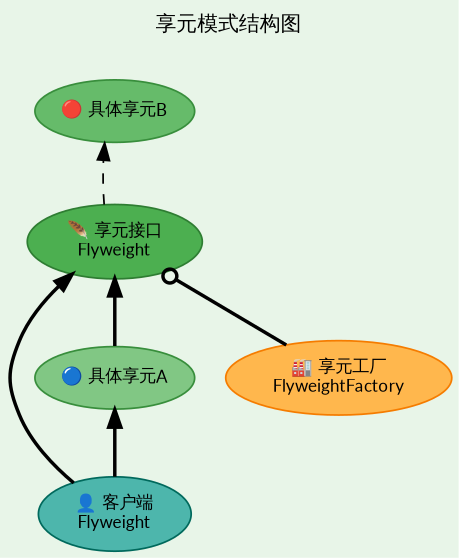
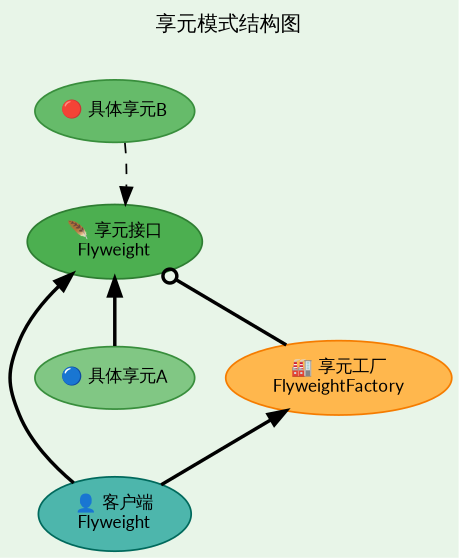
edge "🪶 享元接口 Flyweight" -> "🔴 具体享元B": reversed
edge "👤 客户端 Flyweight" -> "🔵 具体享元A": now "👤 客户端 Flyweight" -> "🏭 享元工厂 FlyweightFactory"
